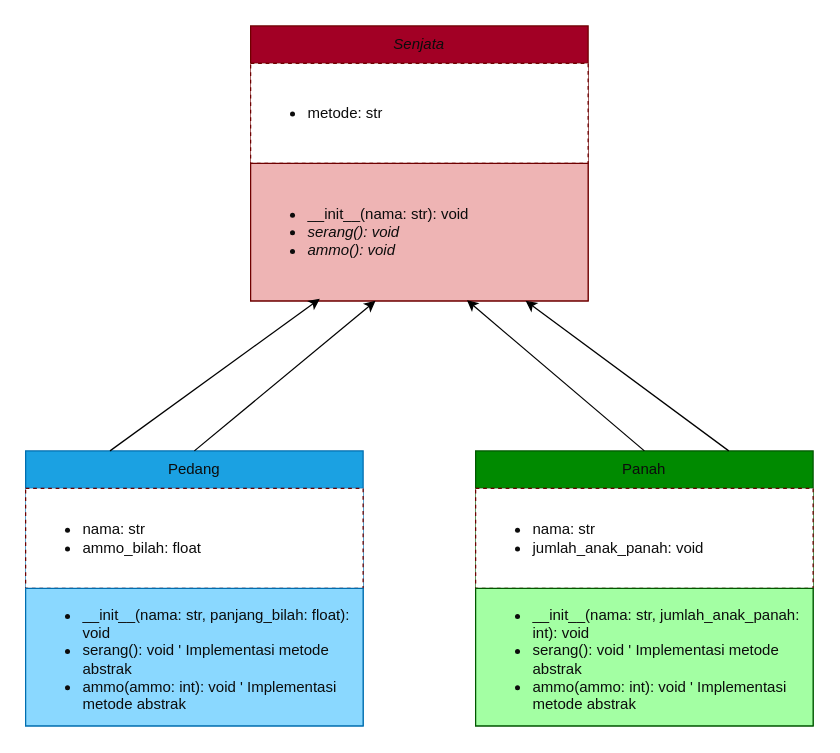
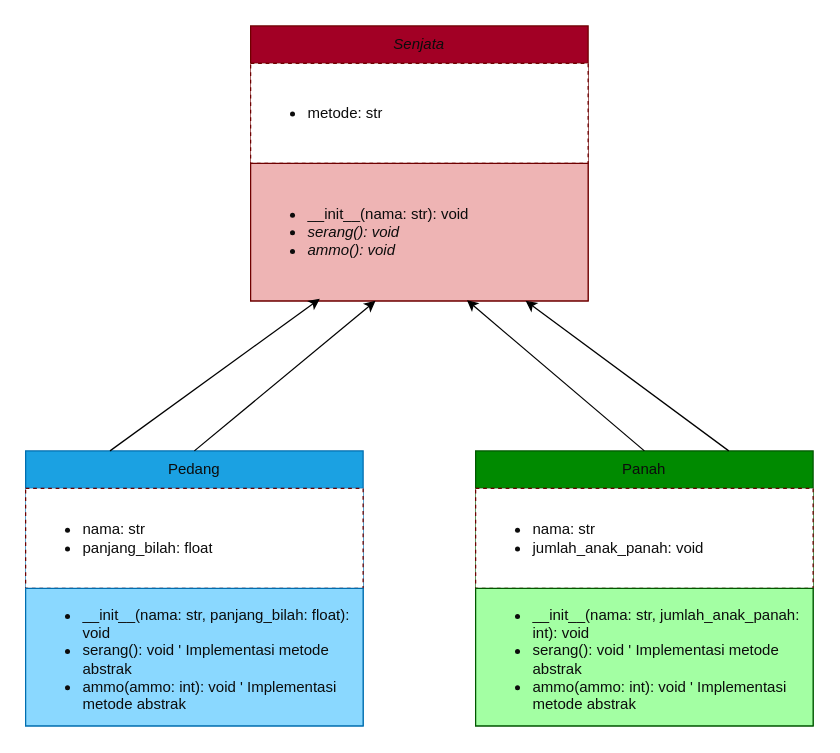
node "nama: str ammo_bilah: float": label "nama: str ammo_bilah: float" -> "nama: str panjang_bilah: float"
